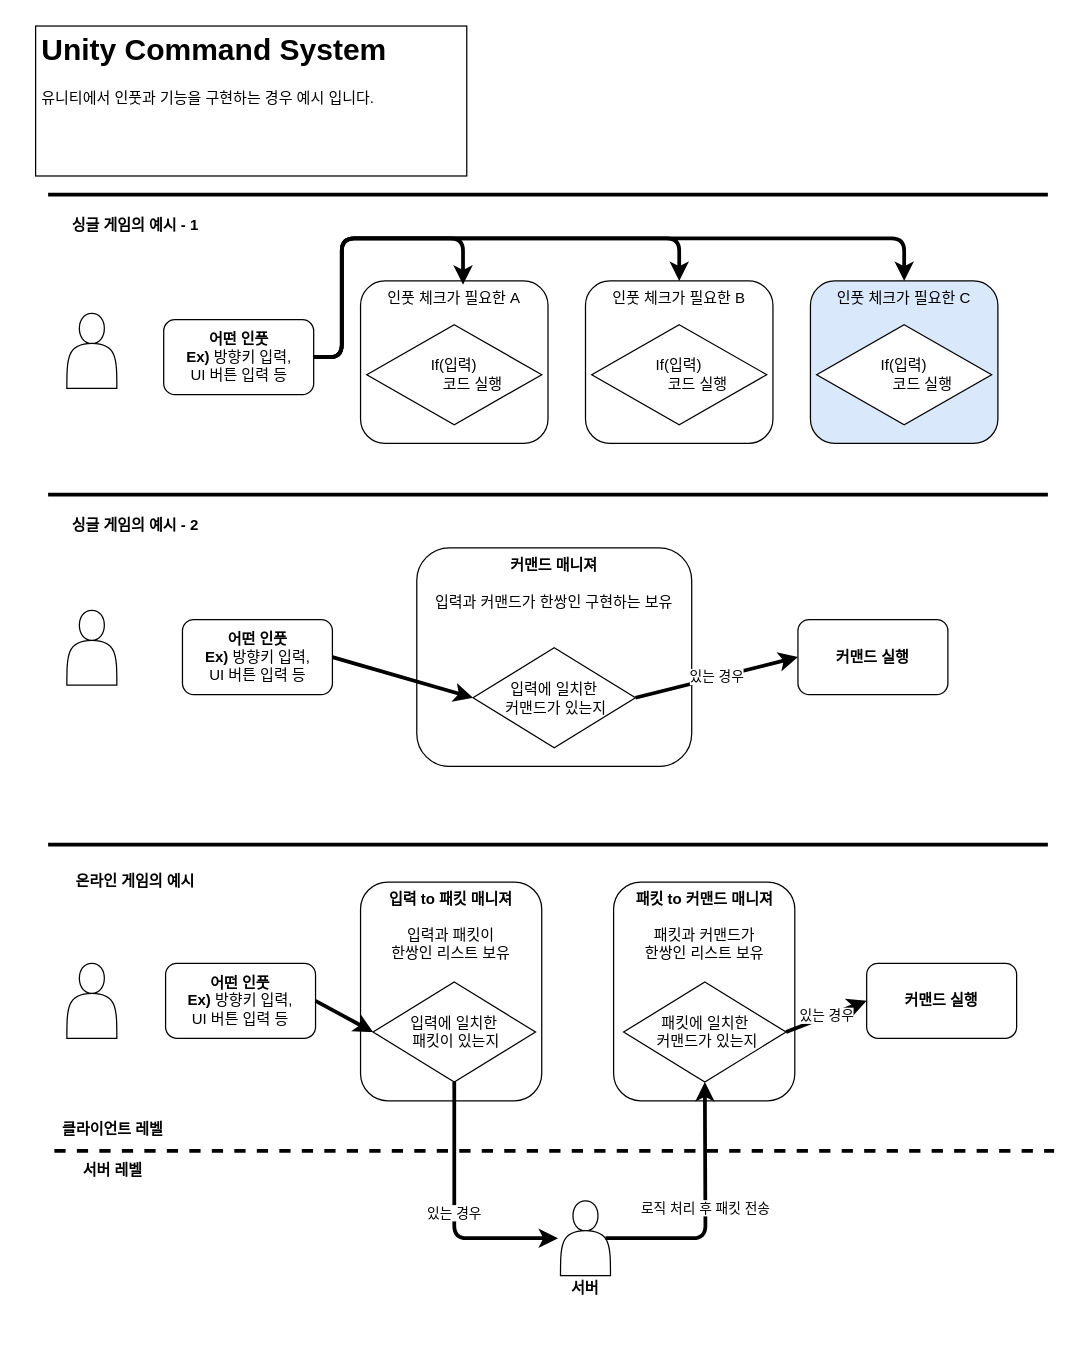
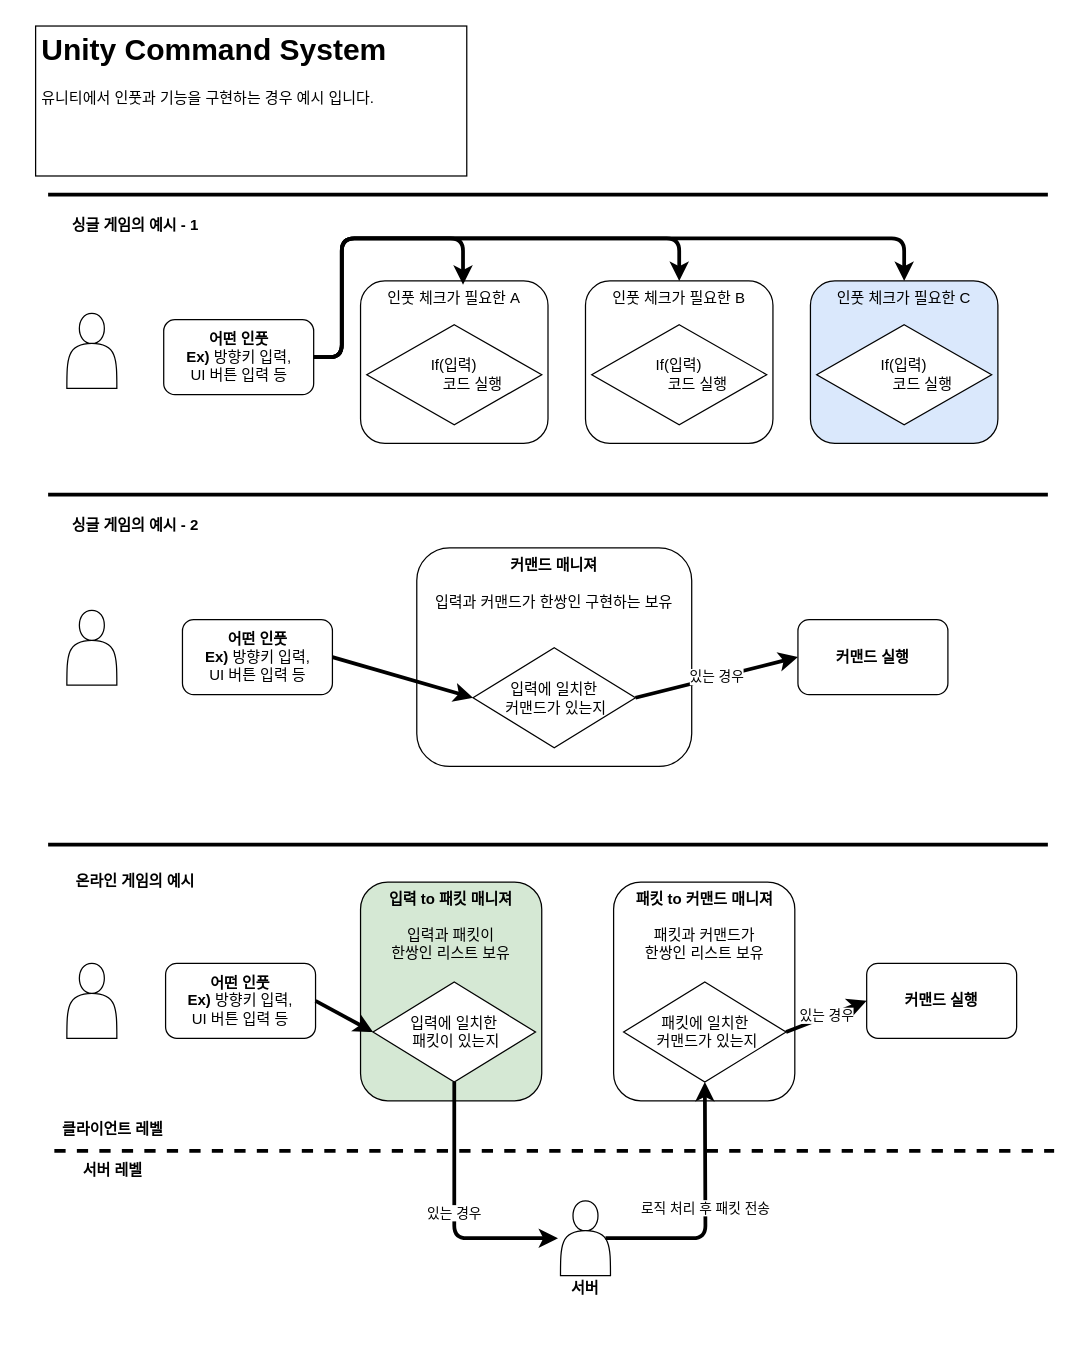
node "입력 to 패킷 매니져 입력과 패킷이 한쌍인 리스트 보유": fillcolor #ffffff -> #d5e8d4
